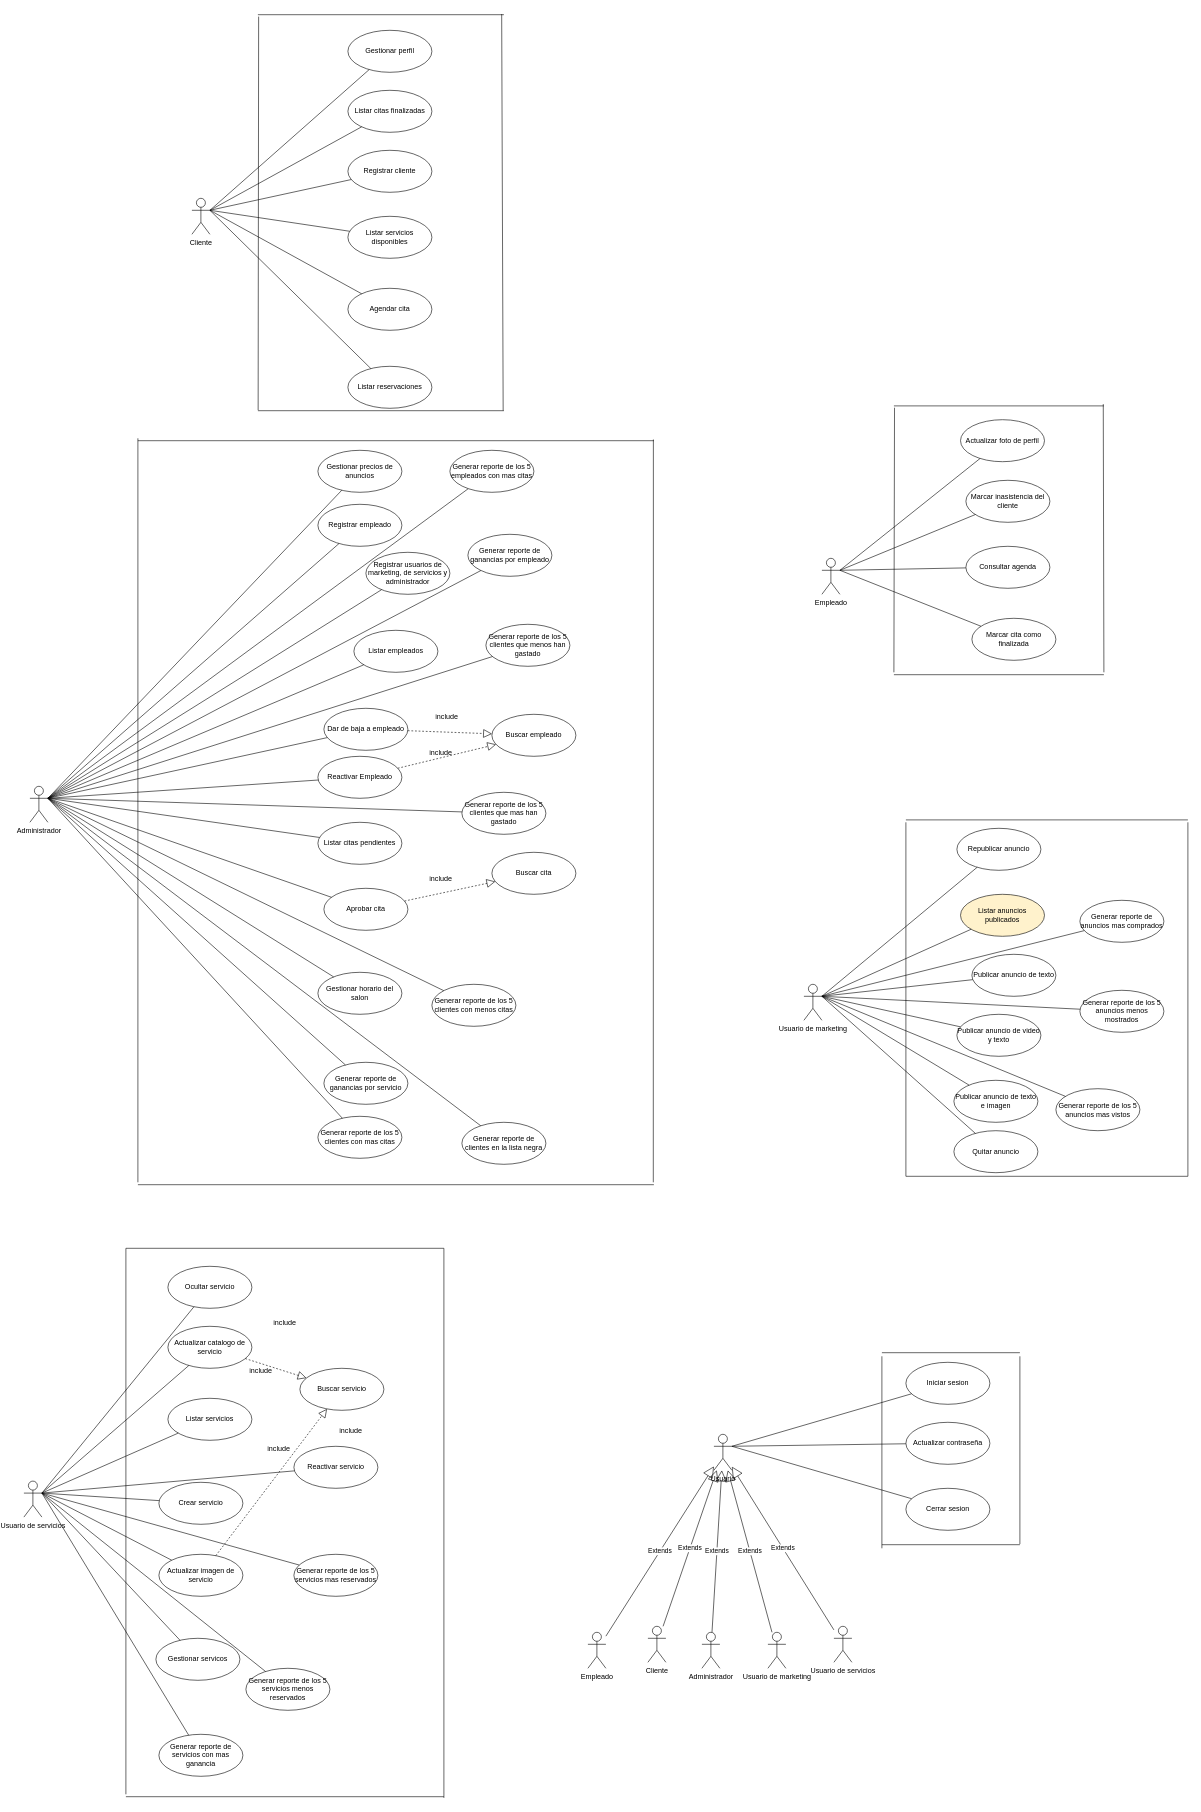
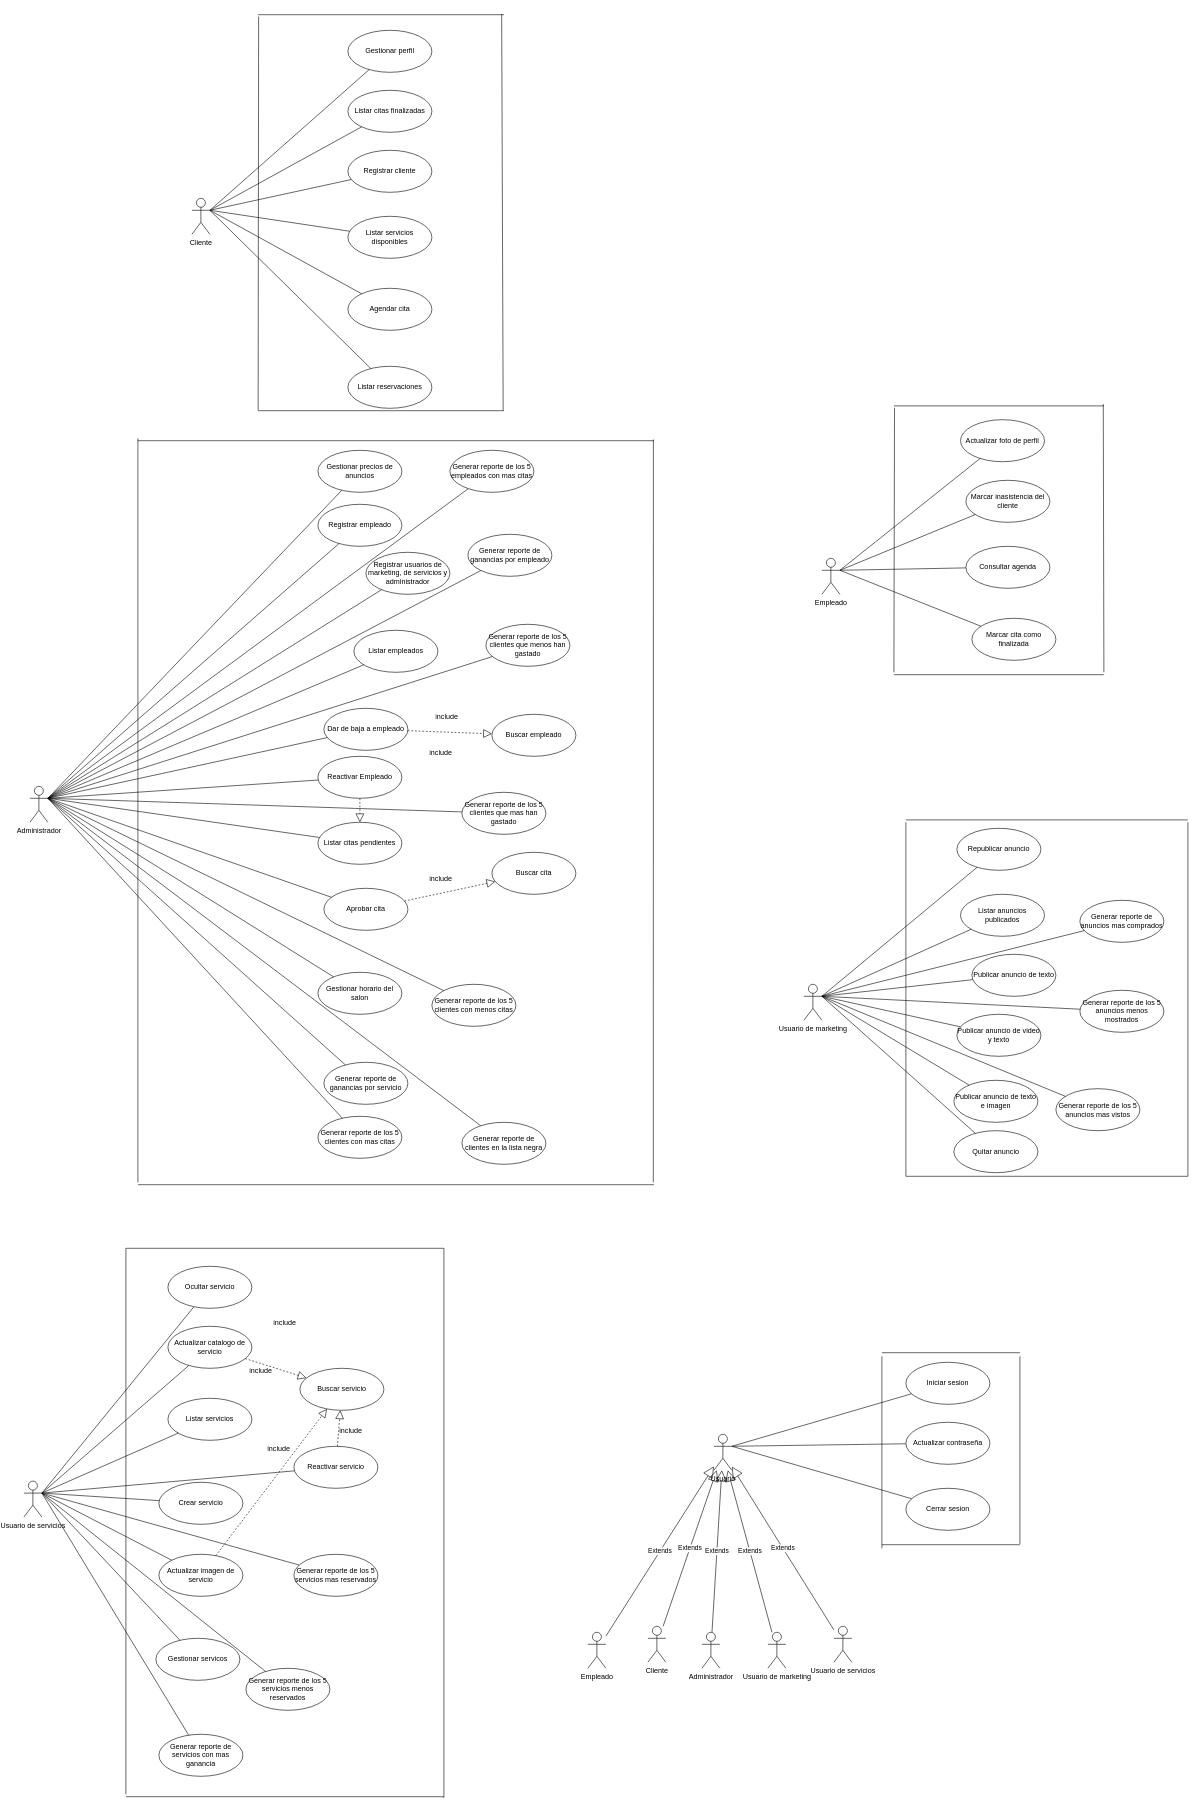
edge "Reactivar Empleado" -> "Buscar empleado": now "Reactivar Empleado" -> "Listar citas pendientes"
node "Listar anuncios publicados": fillcolor #fff2cc -> #ffffff
edge "Reactivar servicio" -> "Buscar servicio": added
